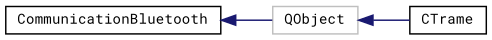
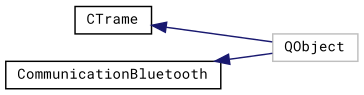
edge "CTrame" -> "QObject": reversed
